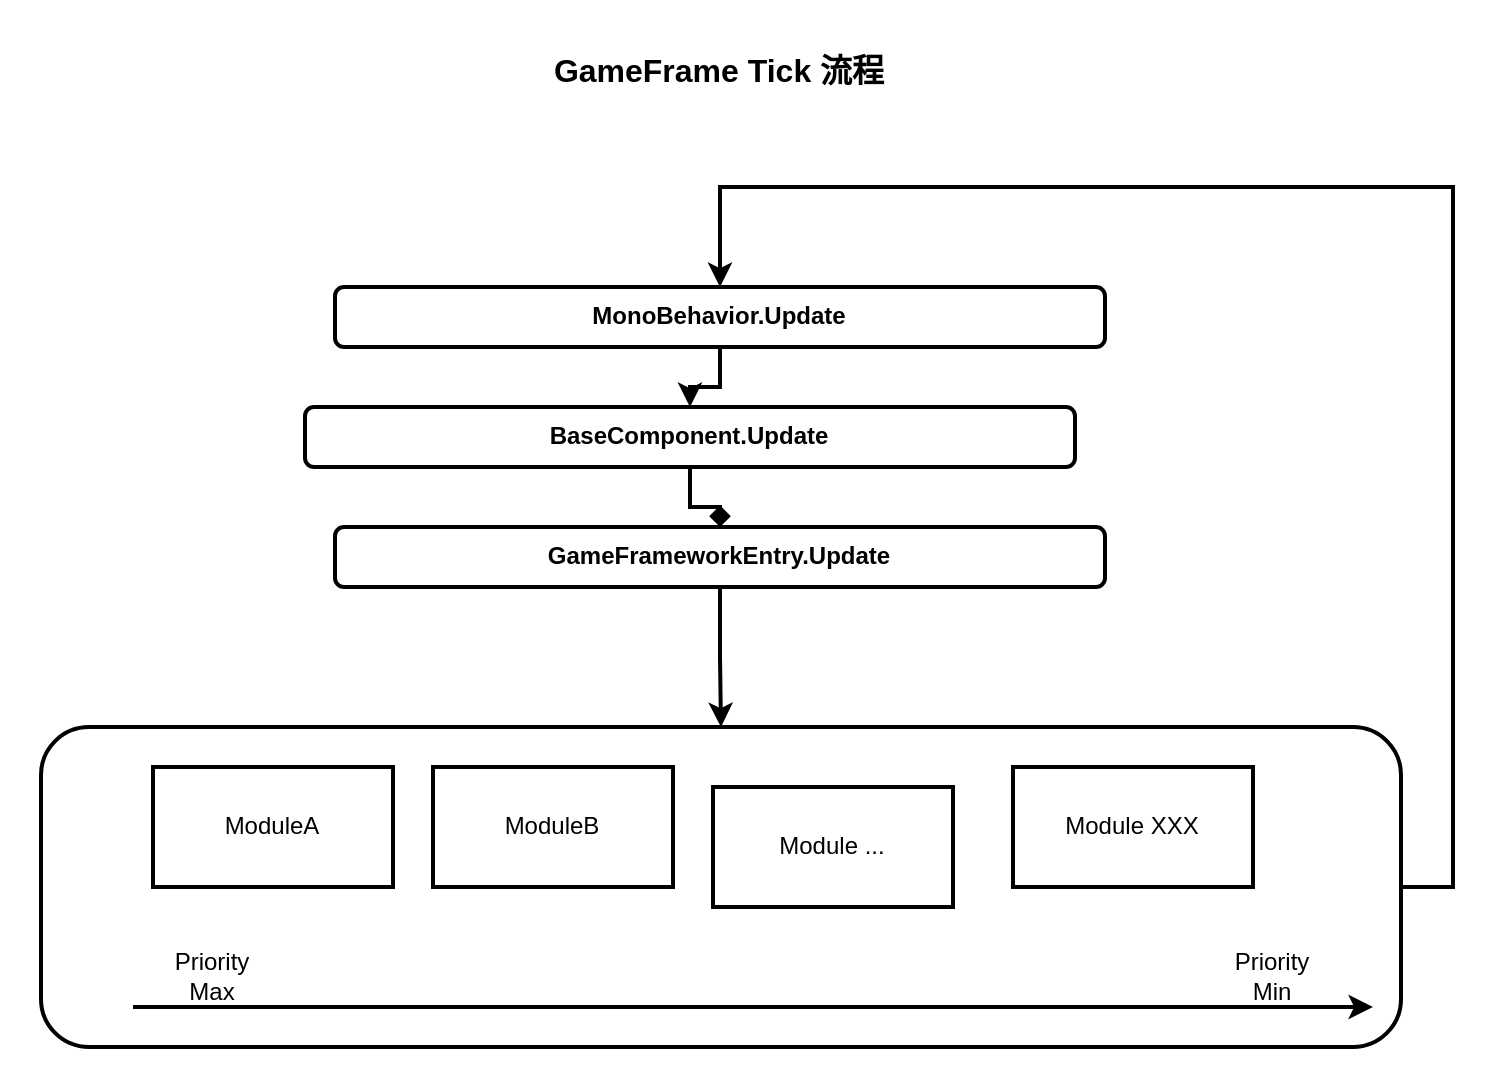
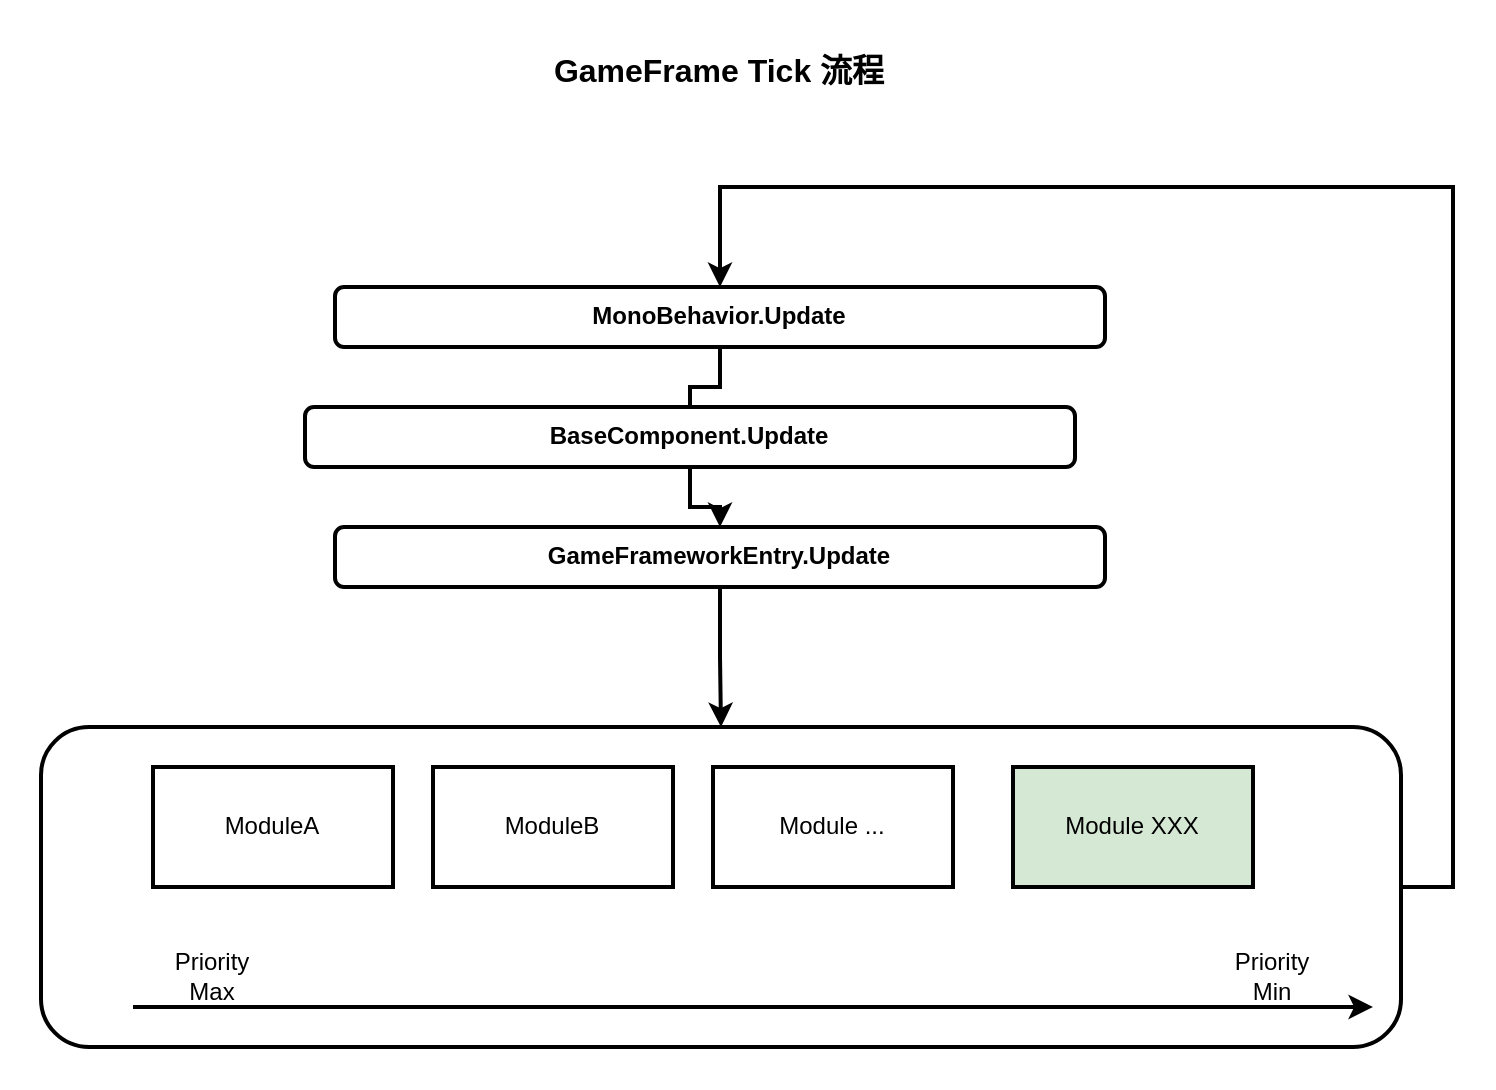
edge "MonoBehavior.Update" -> "BaseComponent.Update": arrowhead classic -> none
edge "BaseComponent.Update" -> "GameFrameworkEntry.Update": arrowhead diamond -> classic
node "Module XXX": fillcolor #ffffff -> #d5e8d4
node "Module ...": moved (833, 847) -> (833, 827)
